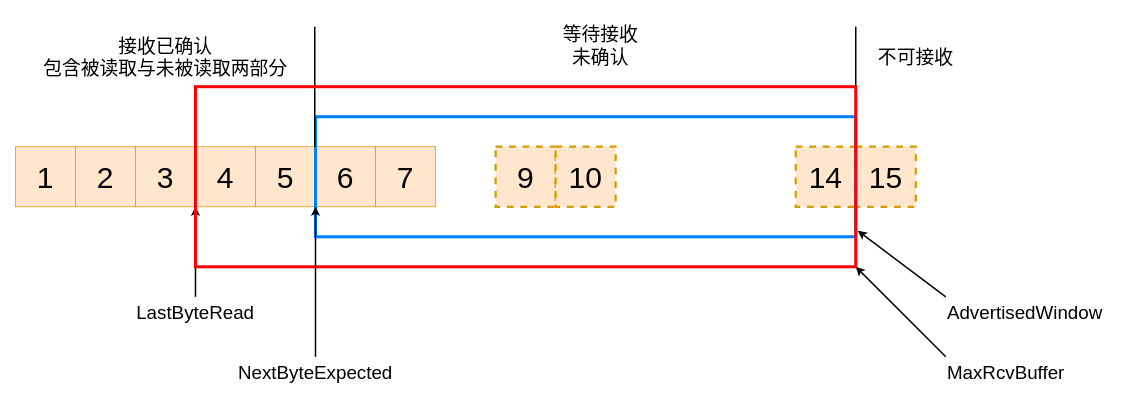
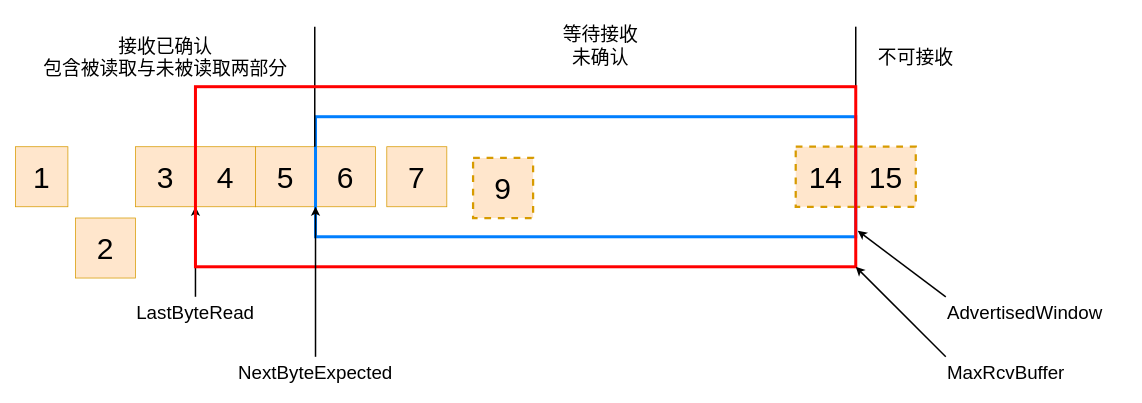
node "1": size 60x60 -> 53x60
node "2": moved (105, 177) -> (105, 248)
node "7": moved (405, 177) -> (417, 177)
node "9": moved (525, 177) -> (503, 188)
node "10": removed
